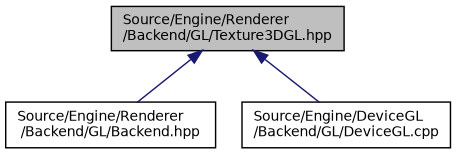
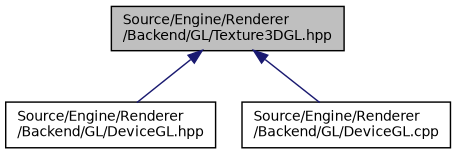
node "Source/Engine/Renderer /Backend/GL/Backend.hpp": label "Source/Engine/Renderer /Backend/GL/Backend.hpp" -> "Source/Engine/Renderer /Backend/GL/DeviceGL.hpp"
node "Source/Engine/DeviceGL /Backend/GL/DeviceGL.cpp": label "Source/Engine/DeviceGL /Backend/GL/DeviceGL.cpp" -> "Source/Engine/Renderer /Backend/GL/DeviceGL.cpp"
